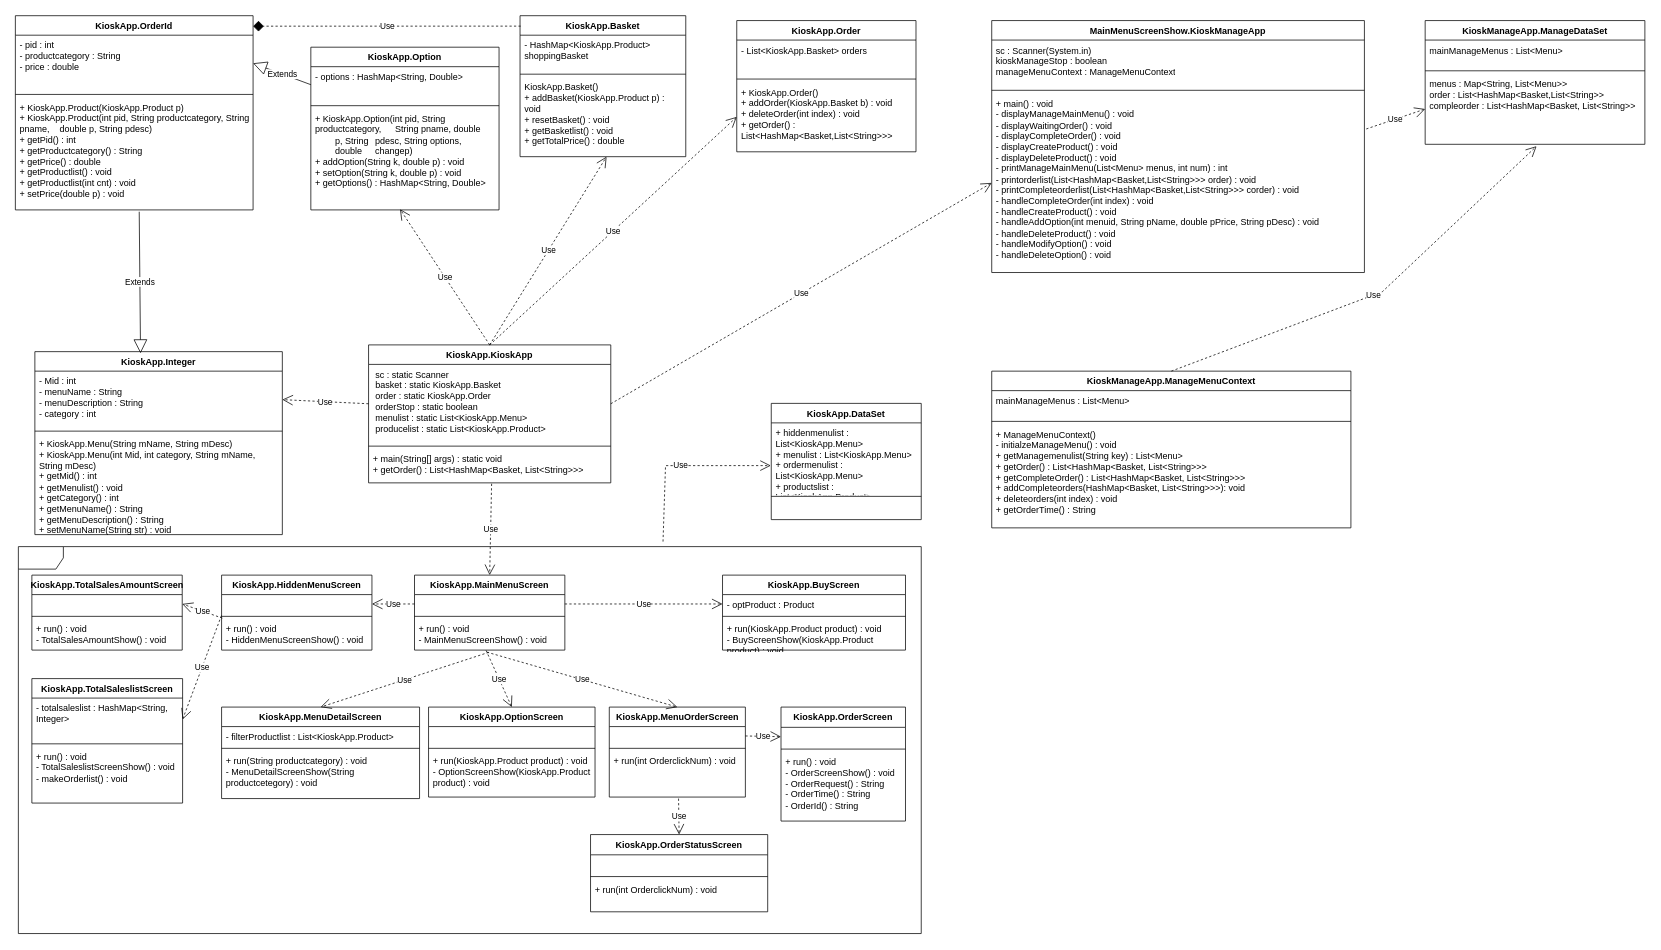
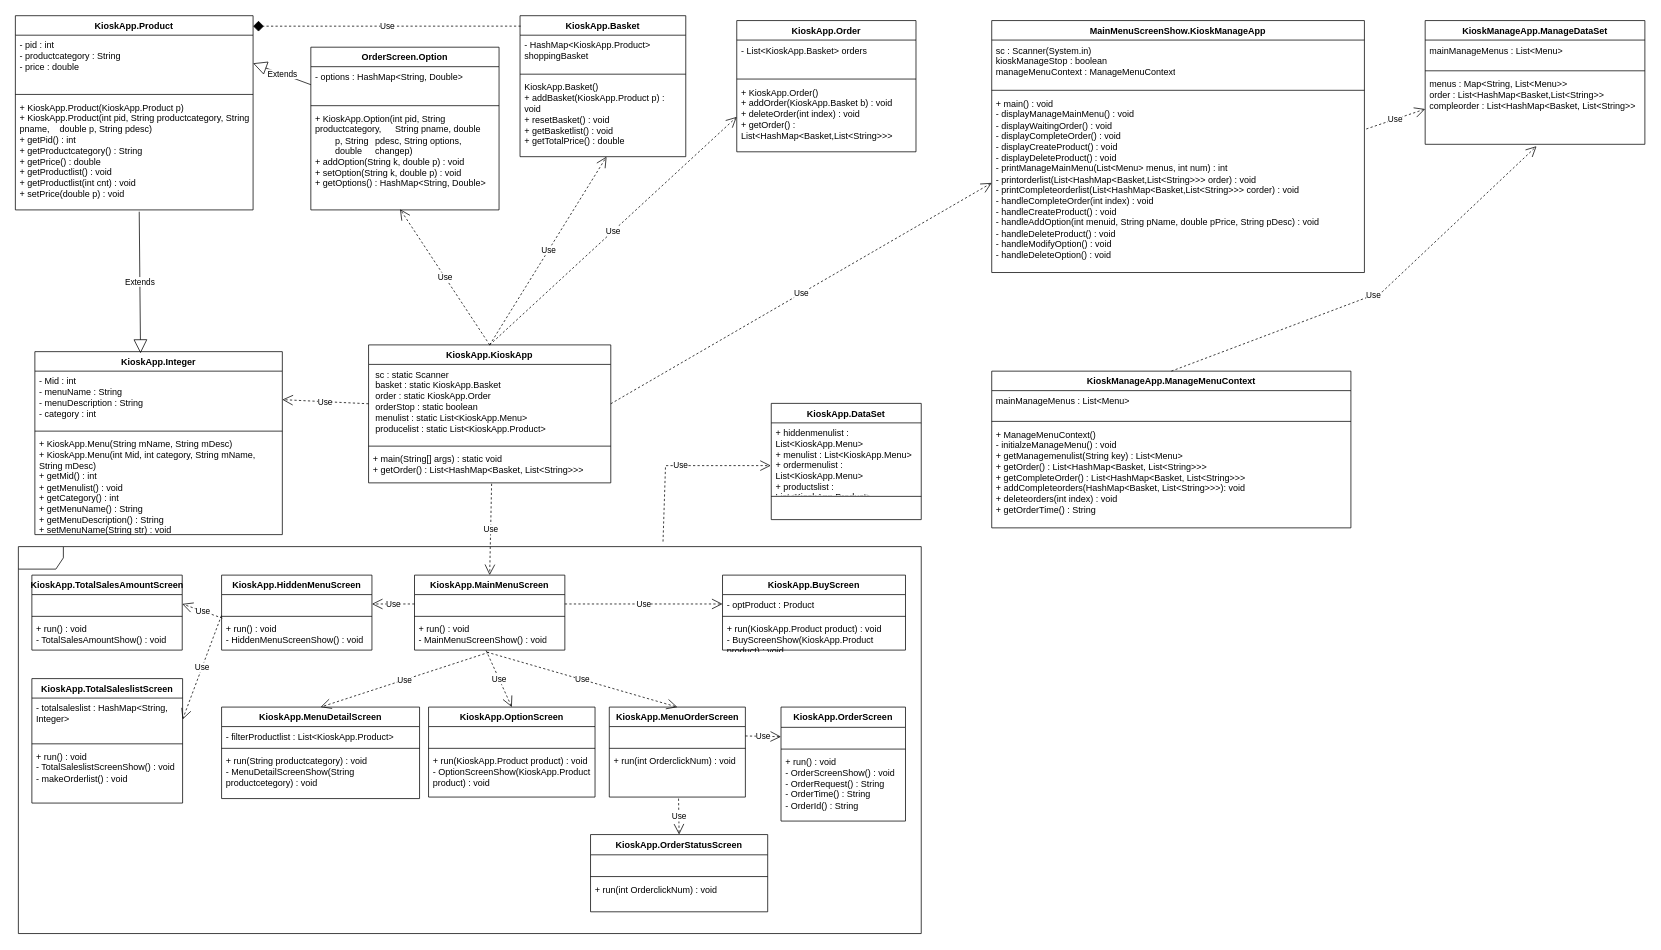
node "KioskApp.OrderId": label "KioskApp.OrderId" -> "KioskApp.Product"
node "KioskApp.Option": label "KioskApp.Option" -> "OrderScreen.Option"
